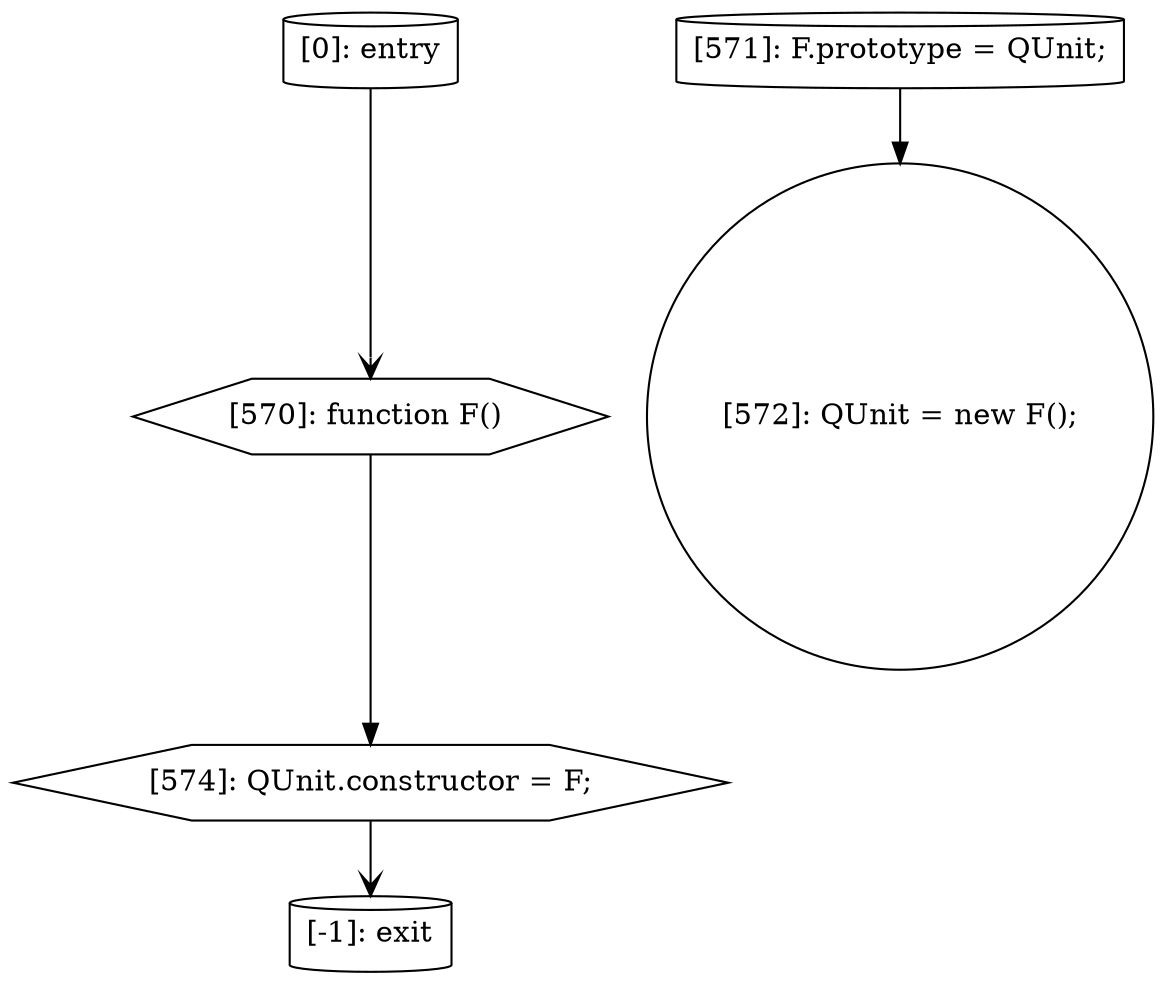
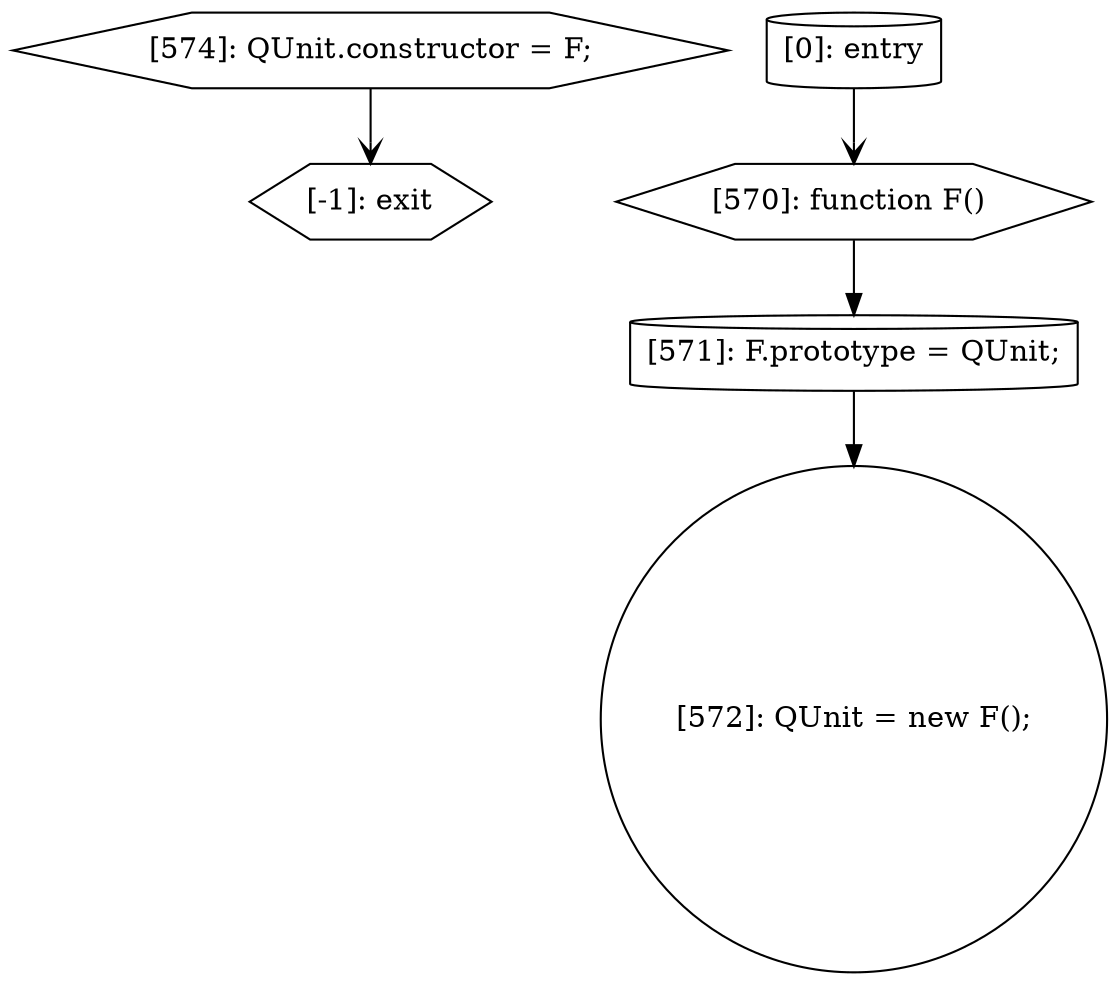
edge "[570]: function F()" -> "[574]: QUnit.constructor = F;": now "[570]: function F()" -> "[571]: F.prototype = QUnit;"
node "[-1]: exit": shape cylinder -> hexagon
